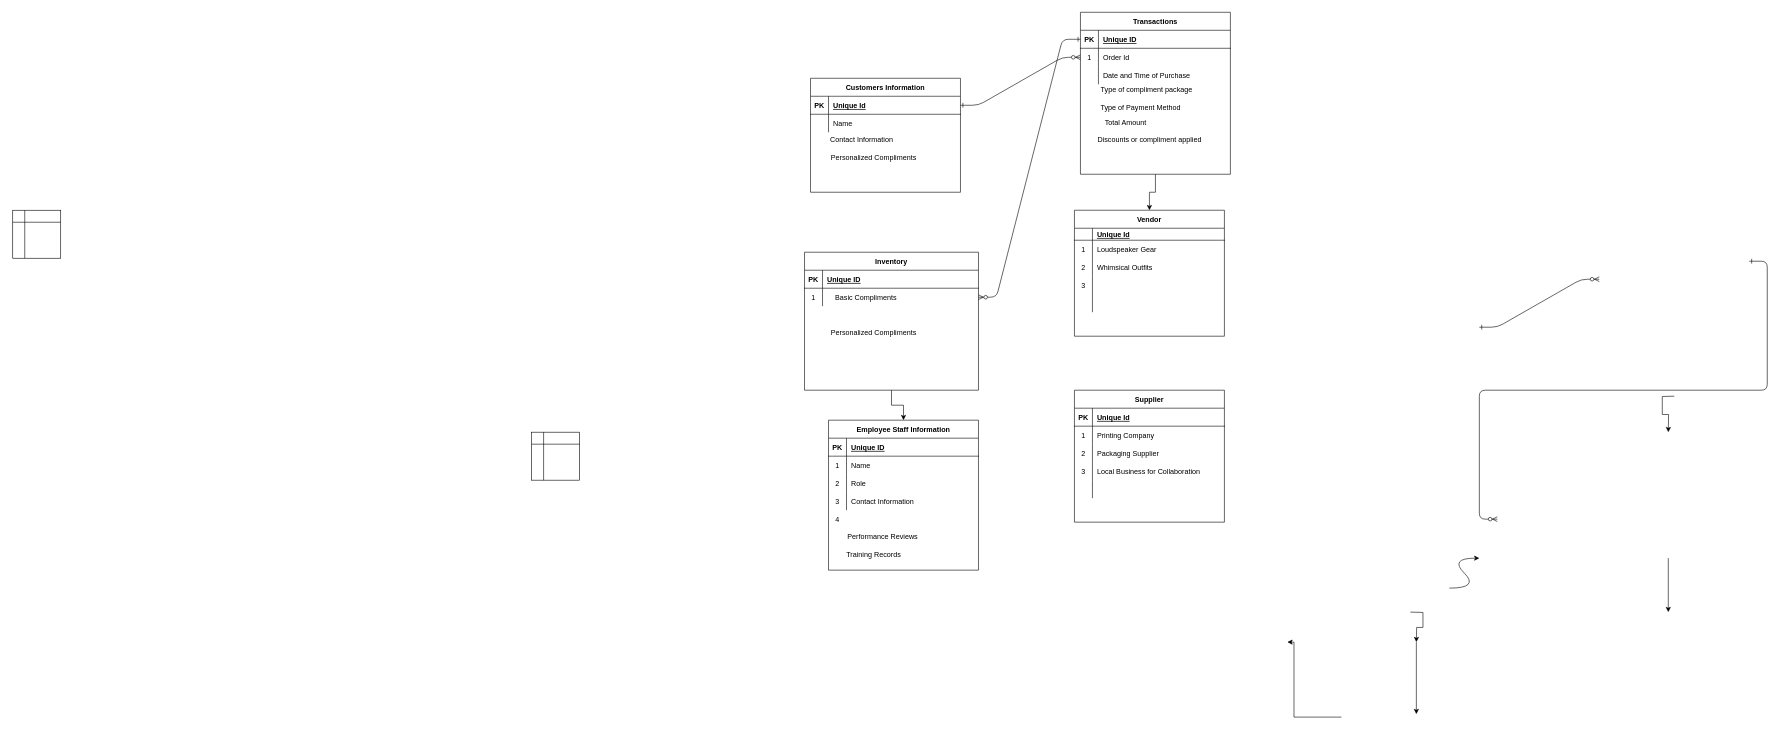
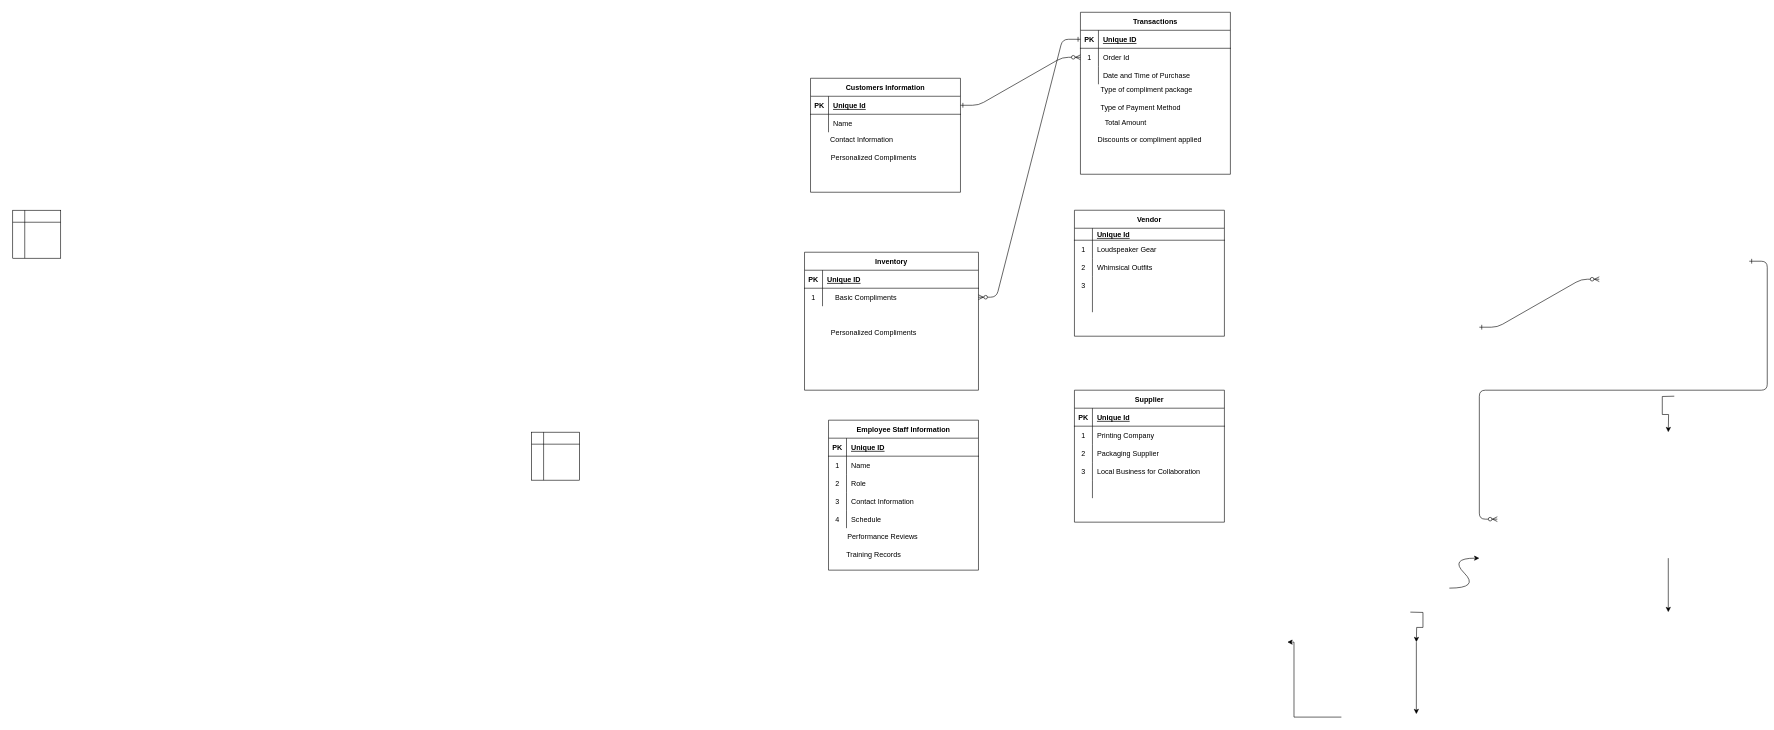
edge "Transactions" -> "Vendor": removed
edge "Inventory" -> "Employee Staff Information": removed
node "Schedule": added
